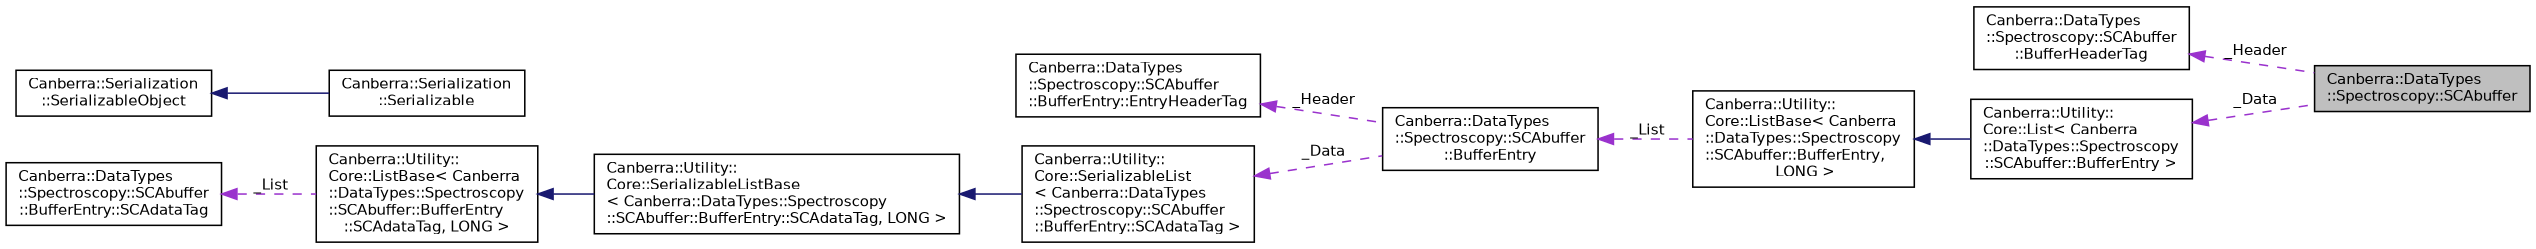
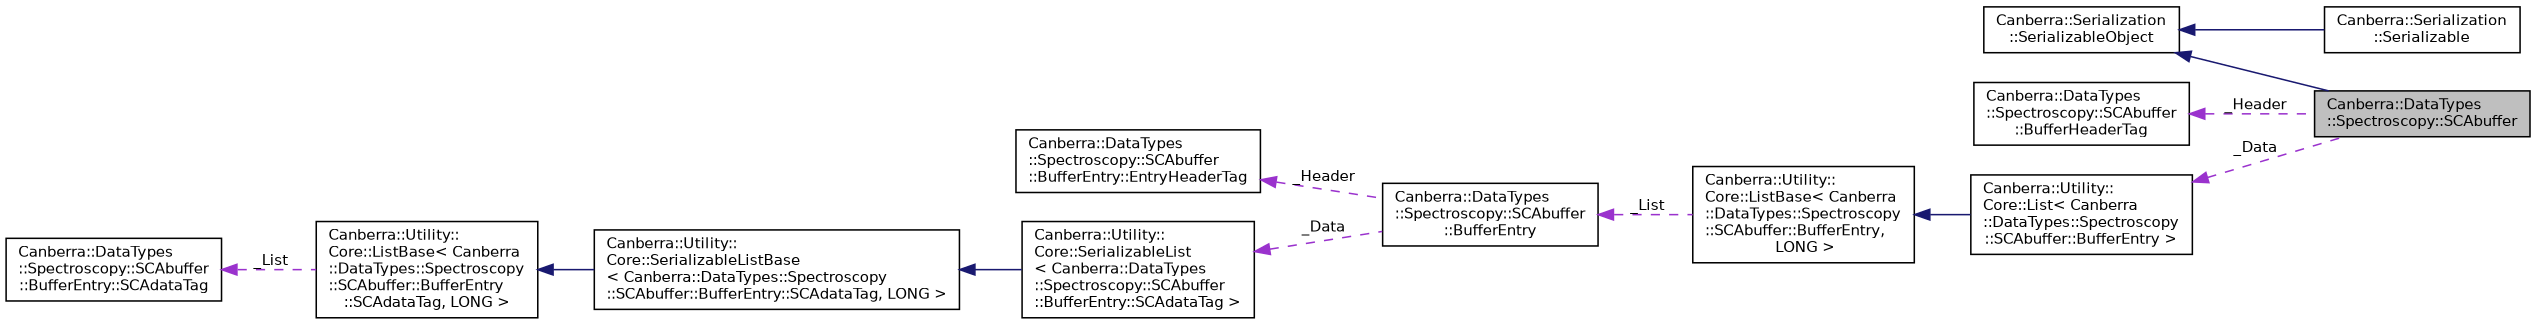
edge "Canberra::DataTypes ::Spectroscopy::SCAbuffer" -> "Canberra::Serialization ::SerializableObject": added
